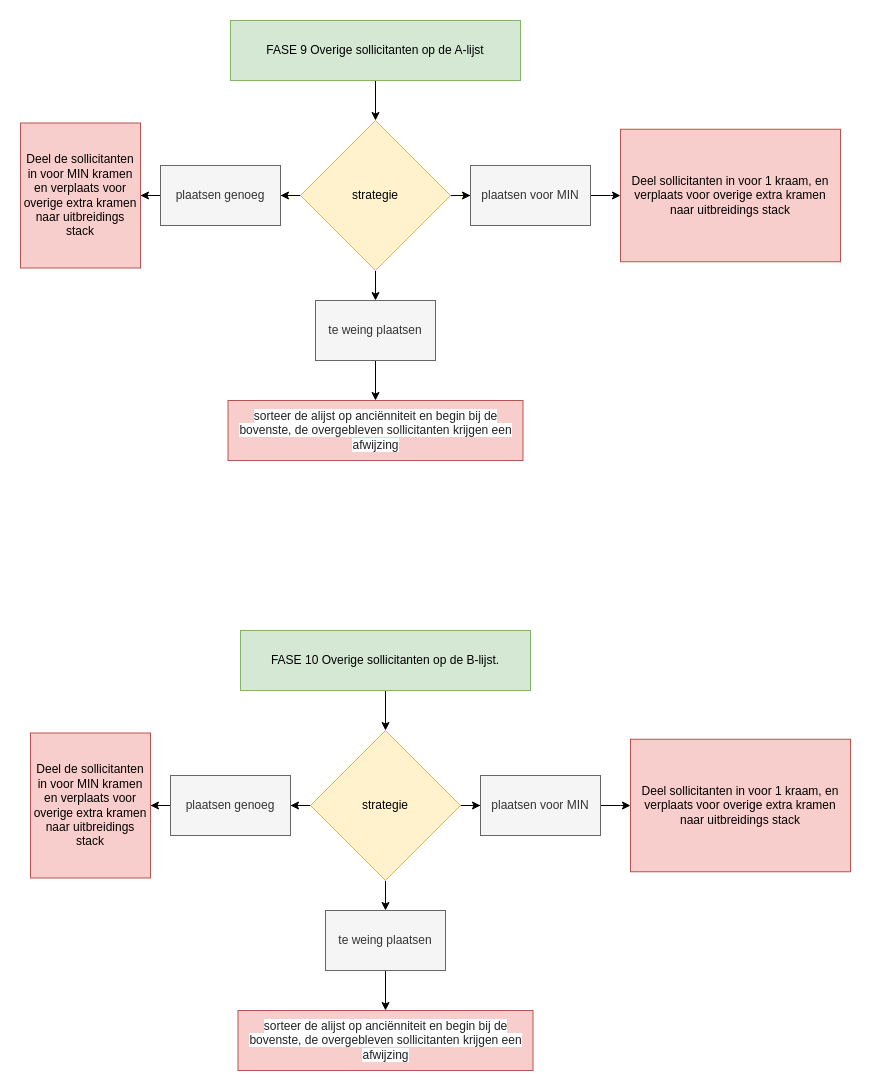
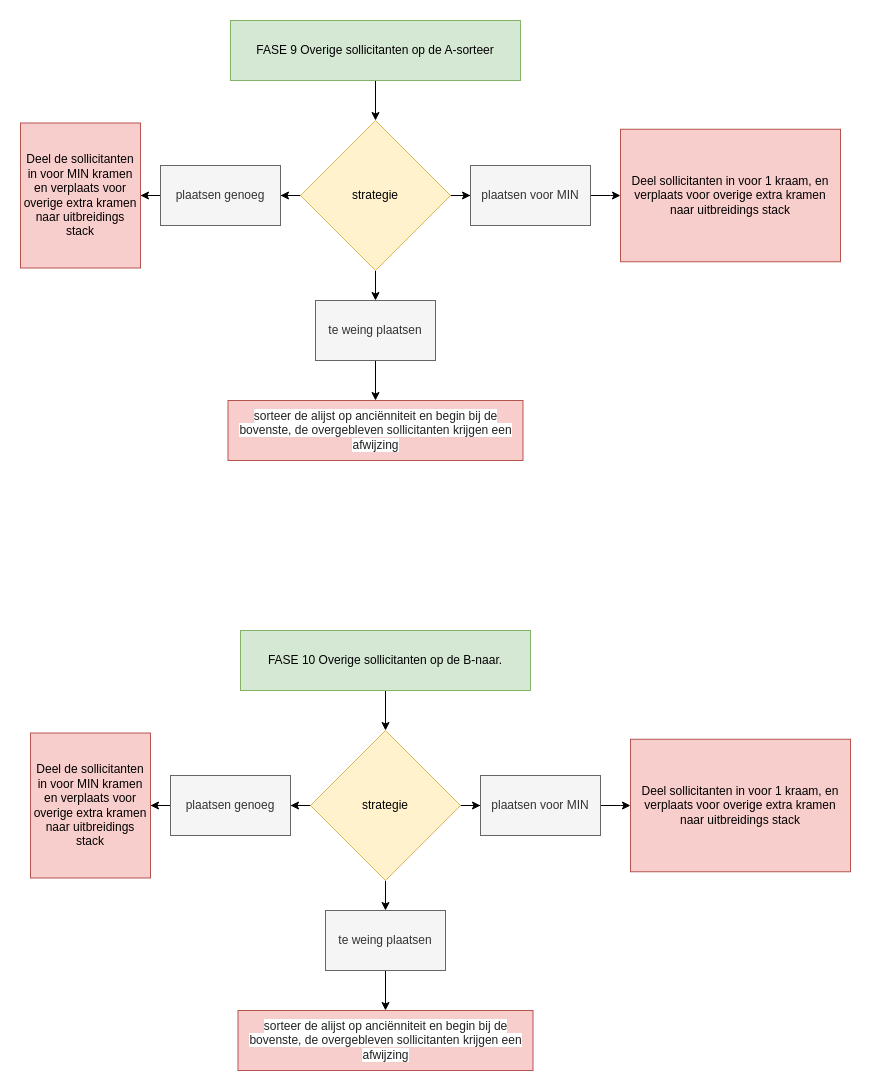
node "FASE 9 Overige sollicitanten op de A-lijst": label "FASE 9 Overige sollicitanten op de A-lijst" -> "FASE 9 Overige sollicitanten op de A-sorteer"
node "FASE 10 Overige sollicitanten op de B-lijst.": label "FASE 10 Overige sollicitanten op de B-lijst." -> "FASE 10 Overige sollicitanten op de B-naar."
